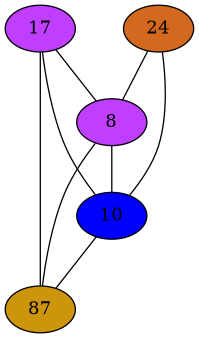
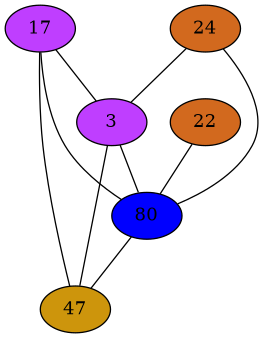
node "8": label "8" -> "3"
node "22": added
node "10": label "10" -> "80"
node "87": label "87" -> "47"
